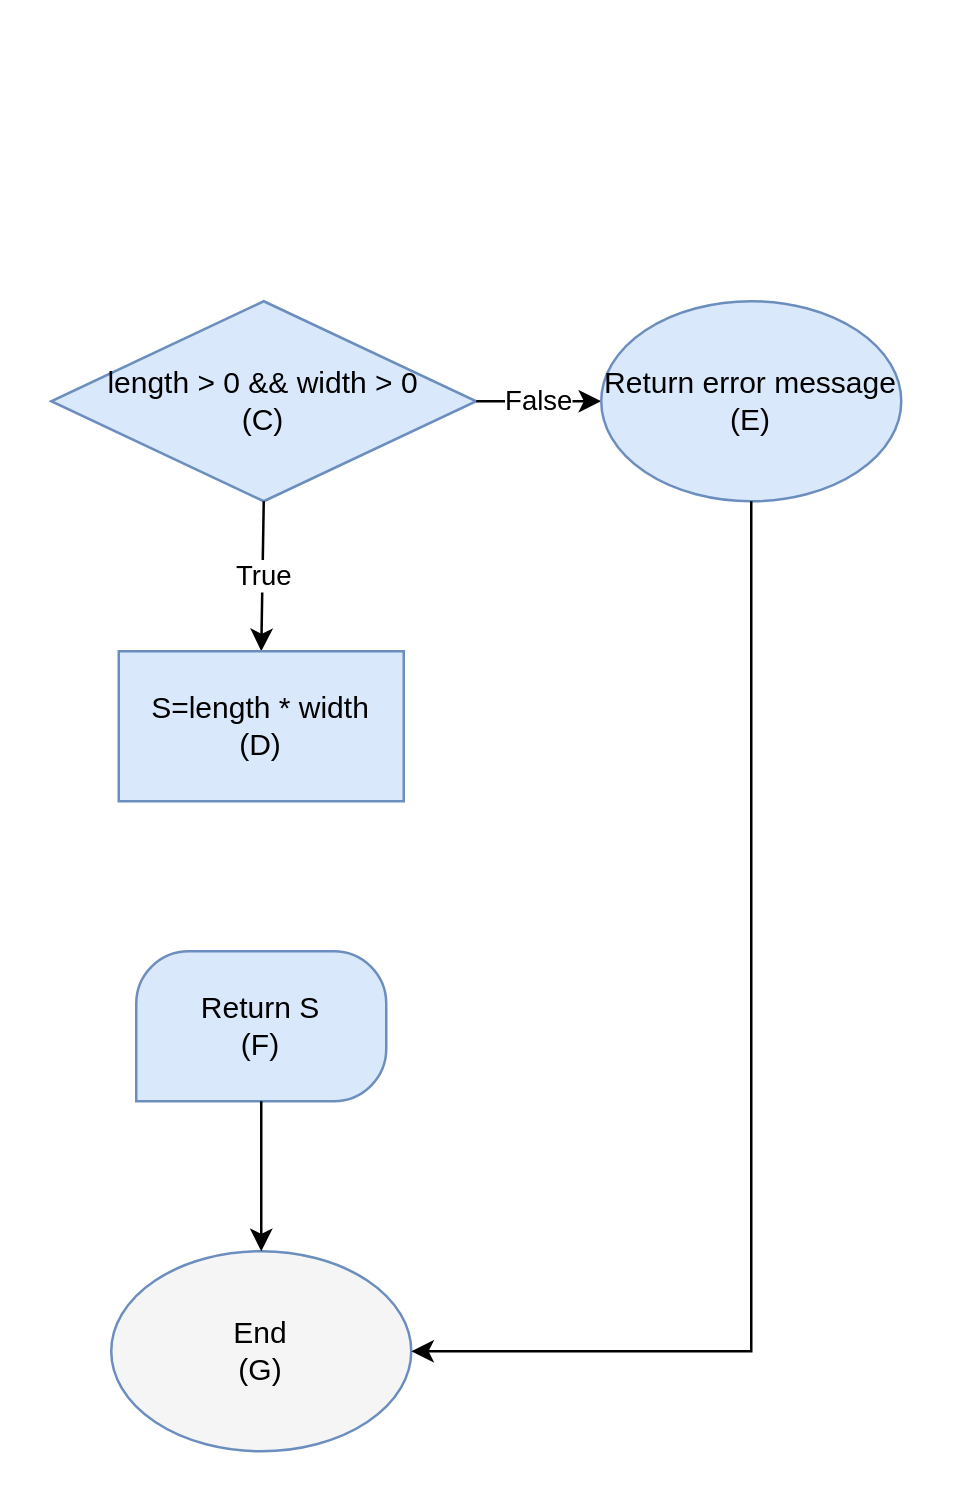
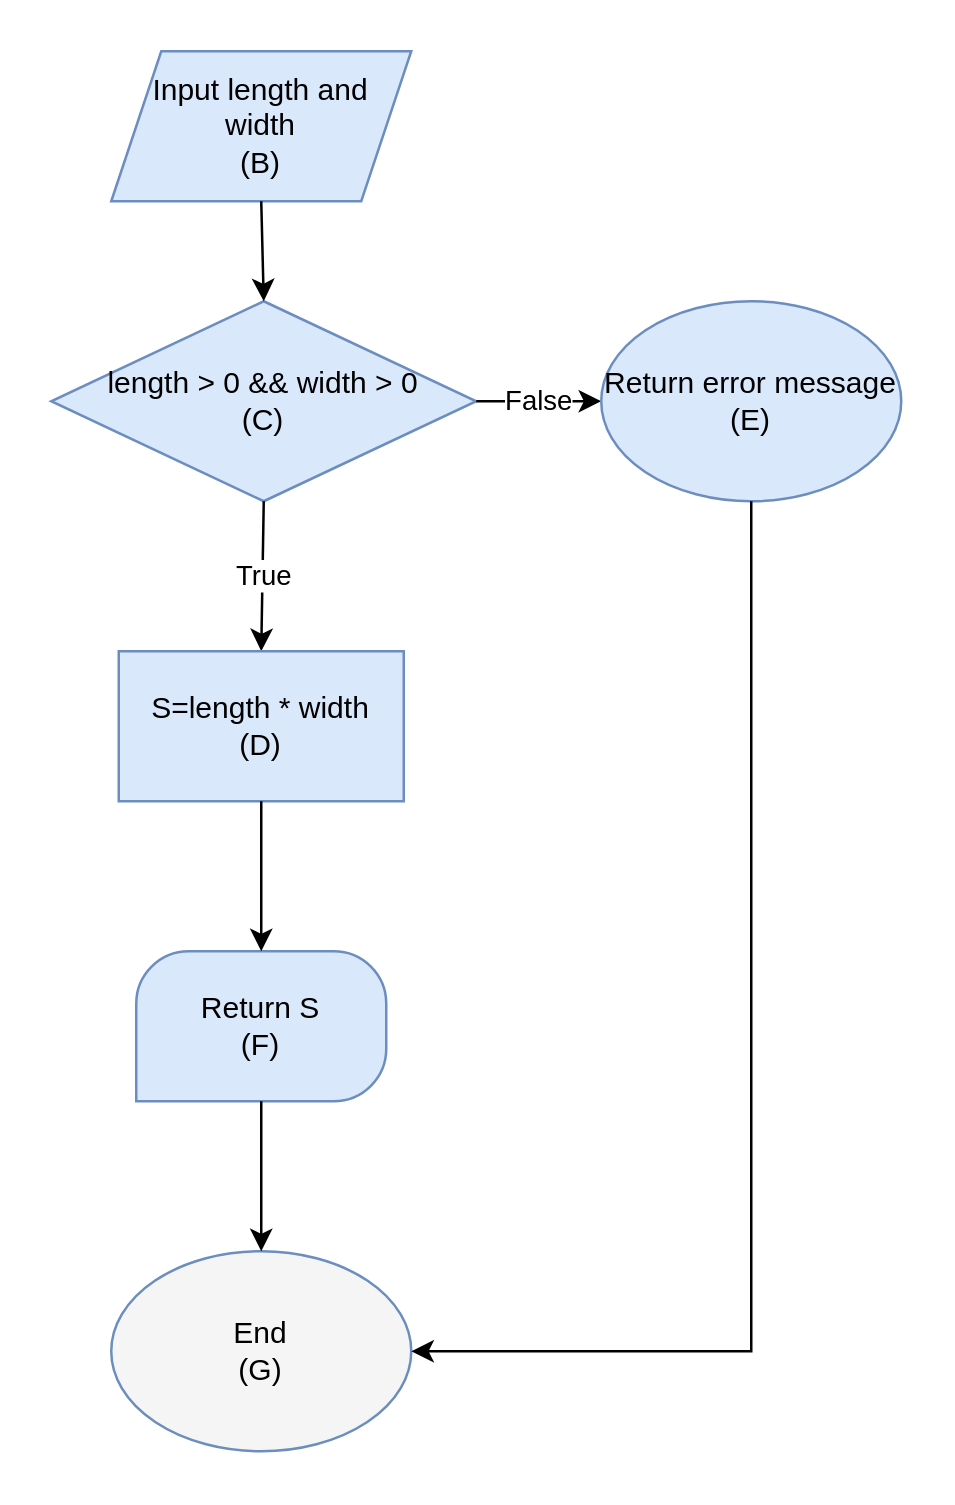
node "Input length and width (B)": added
edge "Input length and width (B)" -> "length > 0 && width > 0 (C)": added
edge "S=length * width (D)" -> "Return S (F)": added
